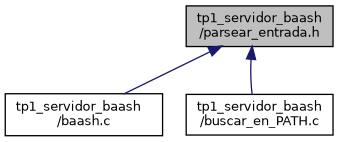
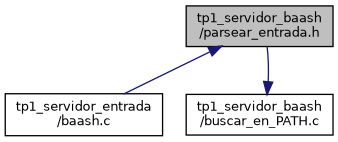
edge "tp1_servidor_baash /buscar_en_PATH.c" -> "tp1_servidor_baash /parsear_entrada.h": reversed
node "tp1_servidor_baash /baash.c": label "tp1_servidor_baash /baash.c" -> "tp1_servidor_entrada /baash.c"
